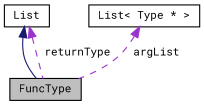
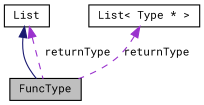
edge "FuncType" -> "List< Type * >": label " argList" -> " returnType"
